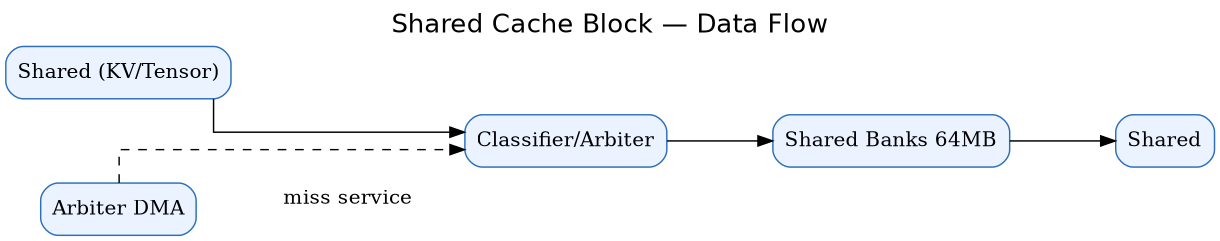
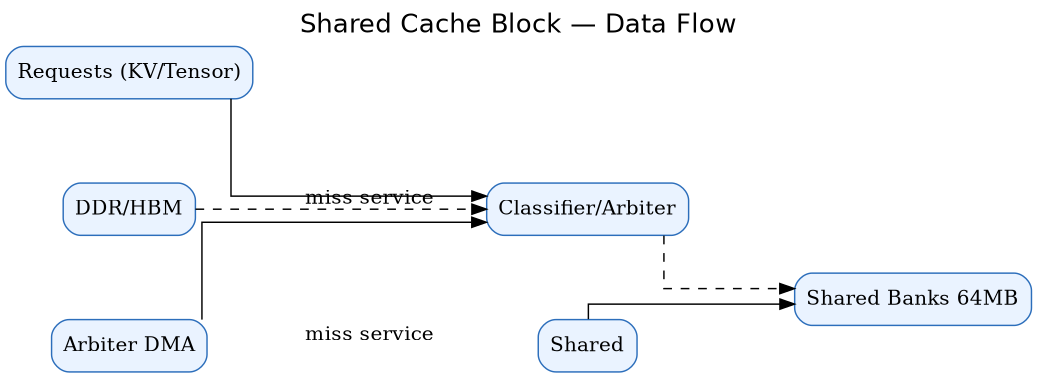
node "Shared (KV/Tensor)": label "Shared (KV/Tensor)" -> "Requests (KV/Tensor)"
edge "Classifier/Arbiter" -> "Shared Banks 64MB": style solid -> dashed
edge "Shared Banks 64MB" -> "Shared": reversed
edge "Arbiter DMA" -> "Classifier/Arbiter": style dashed -> solid
node "DDR/HBM": added
